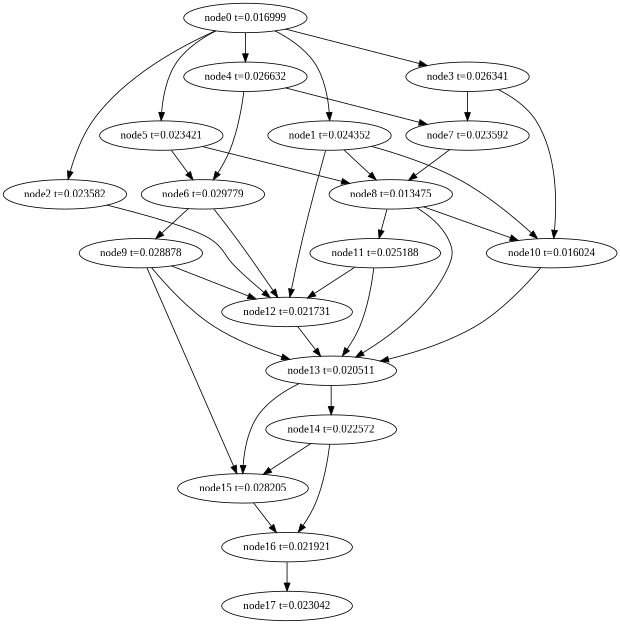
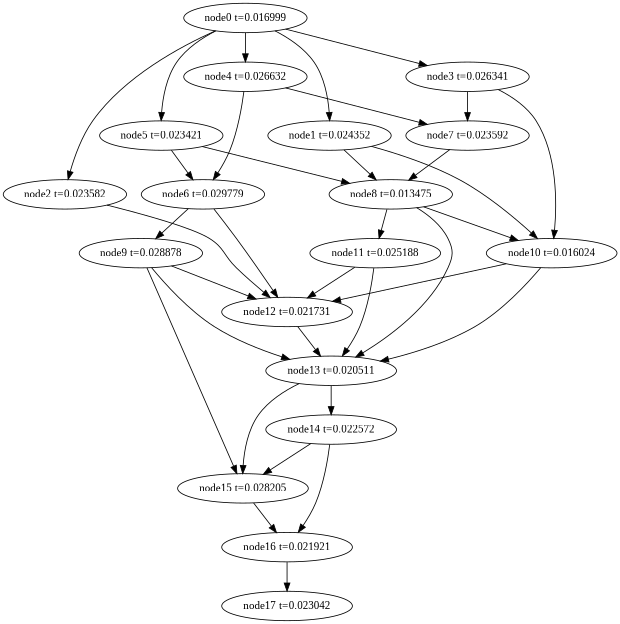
edge "node1 t=0.024352" -> "node12 t=0.021731": now "node10 t=0.016024" -> "node12 t=0.021731"
